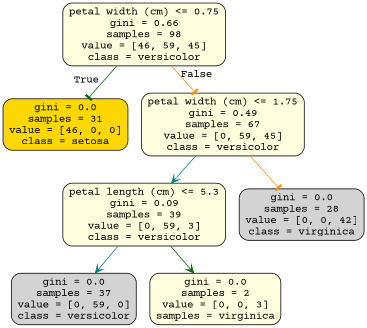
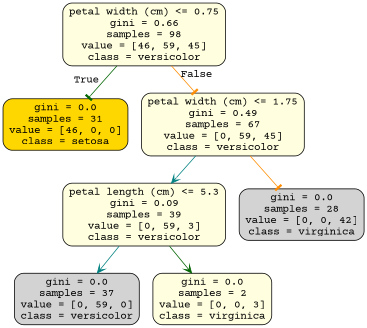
node "gini = 0.0 samples = 2 value = [0, 0, 3] samples = virginica": label "gini = 0.0 samples = 2 value = [0, 0, 3] samples = virginica" -> "gini = 0.0 samples = 2 value = [0, 0, 3] class = virginica"
